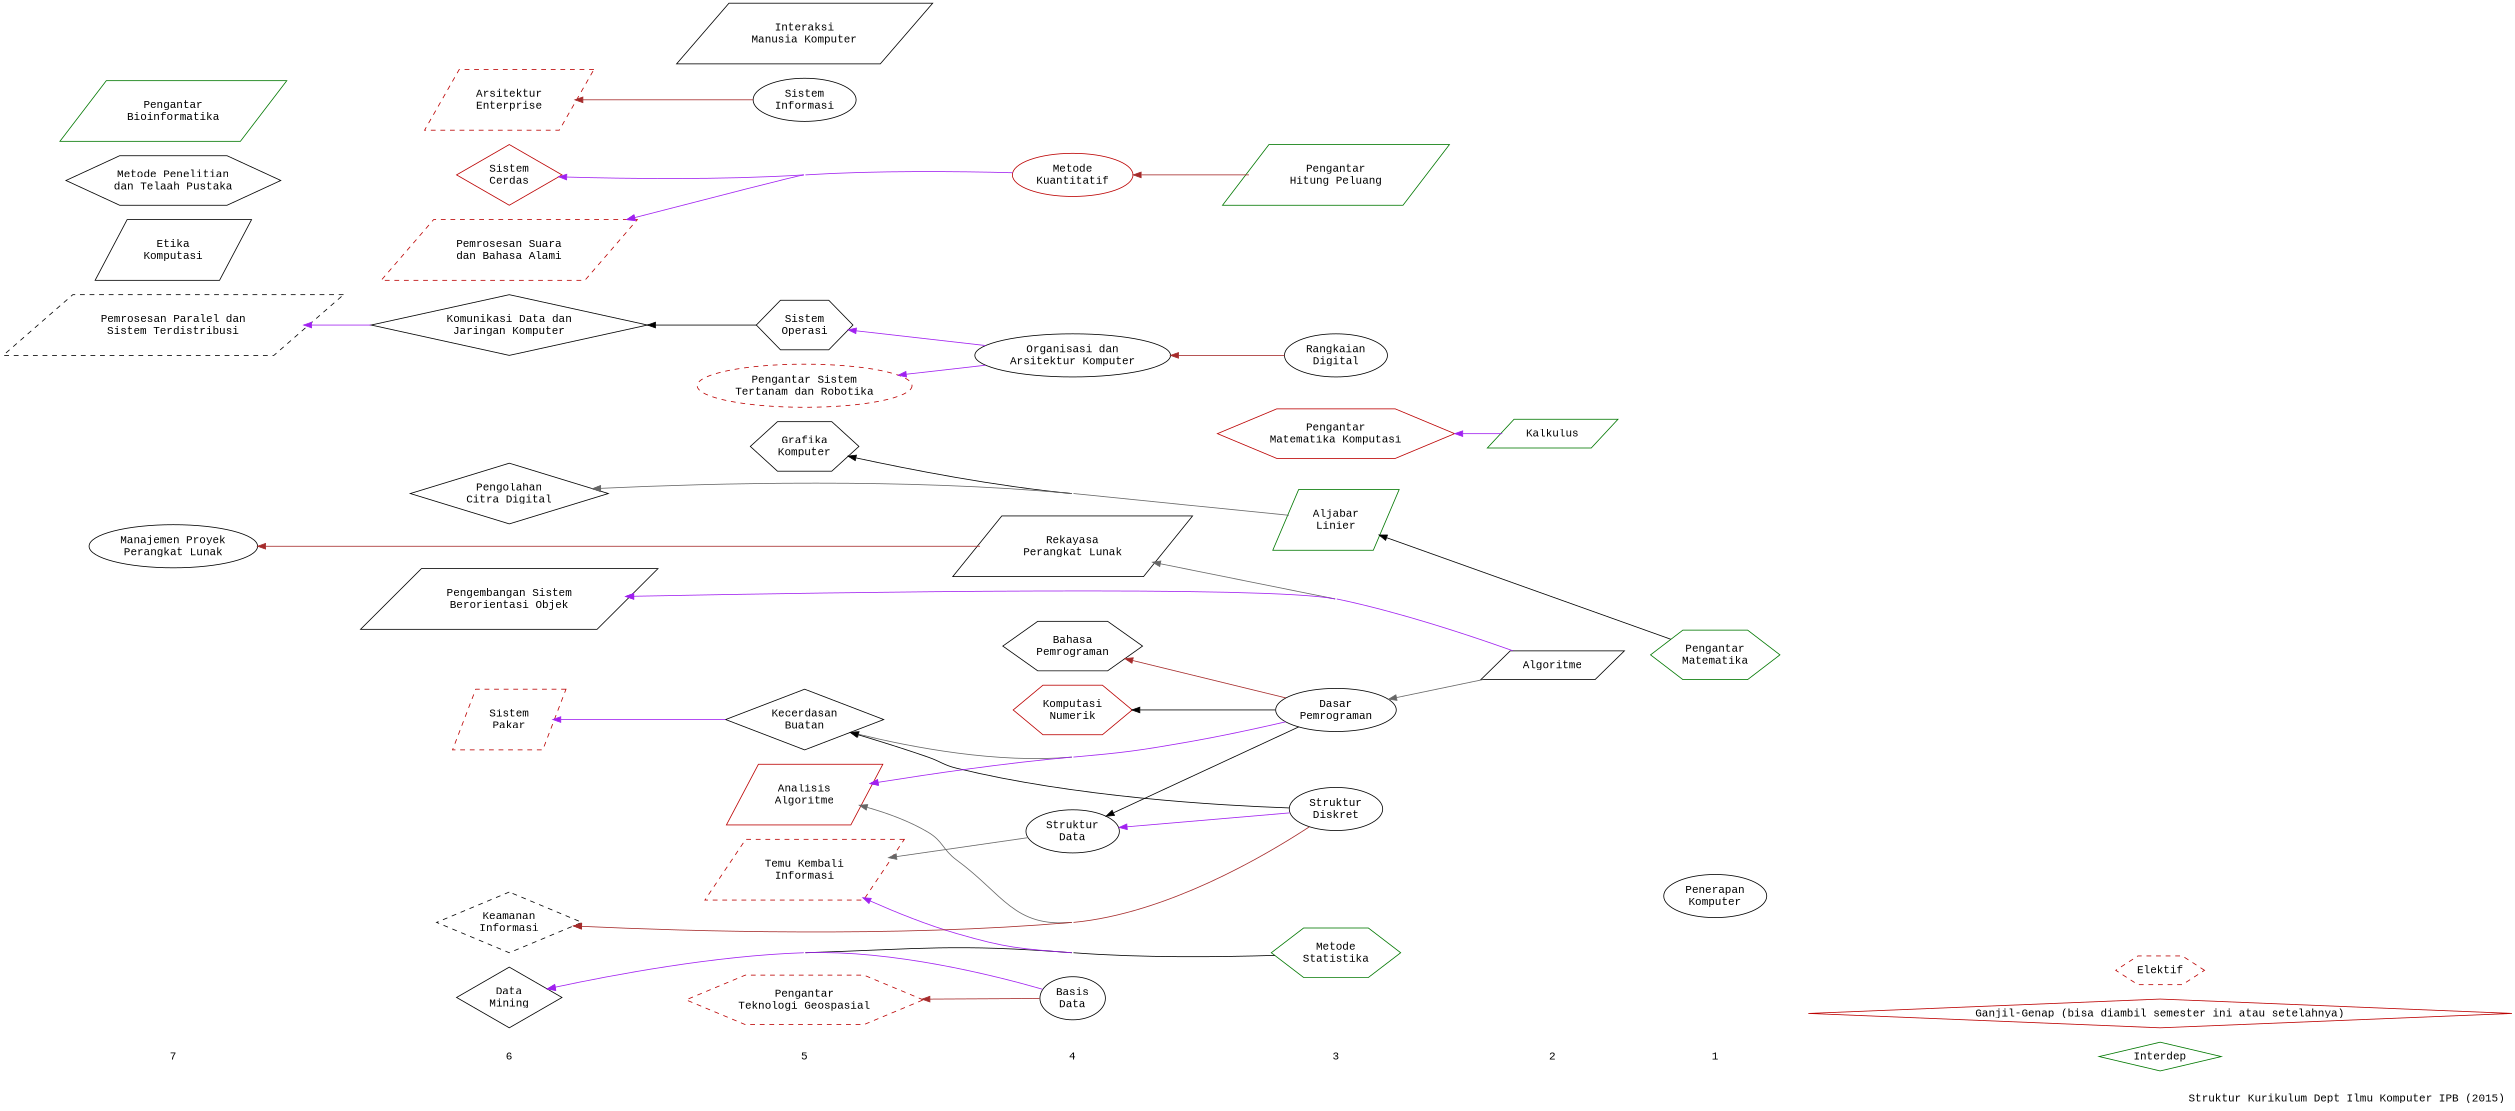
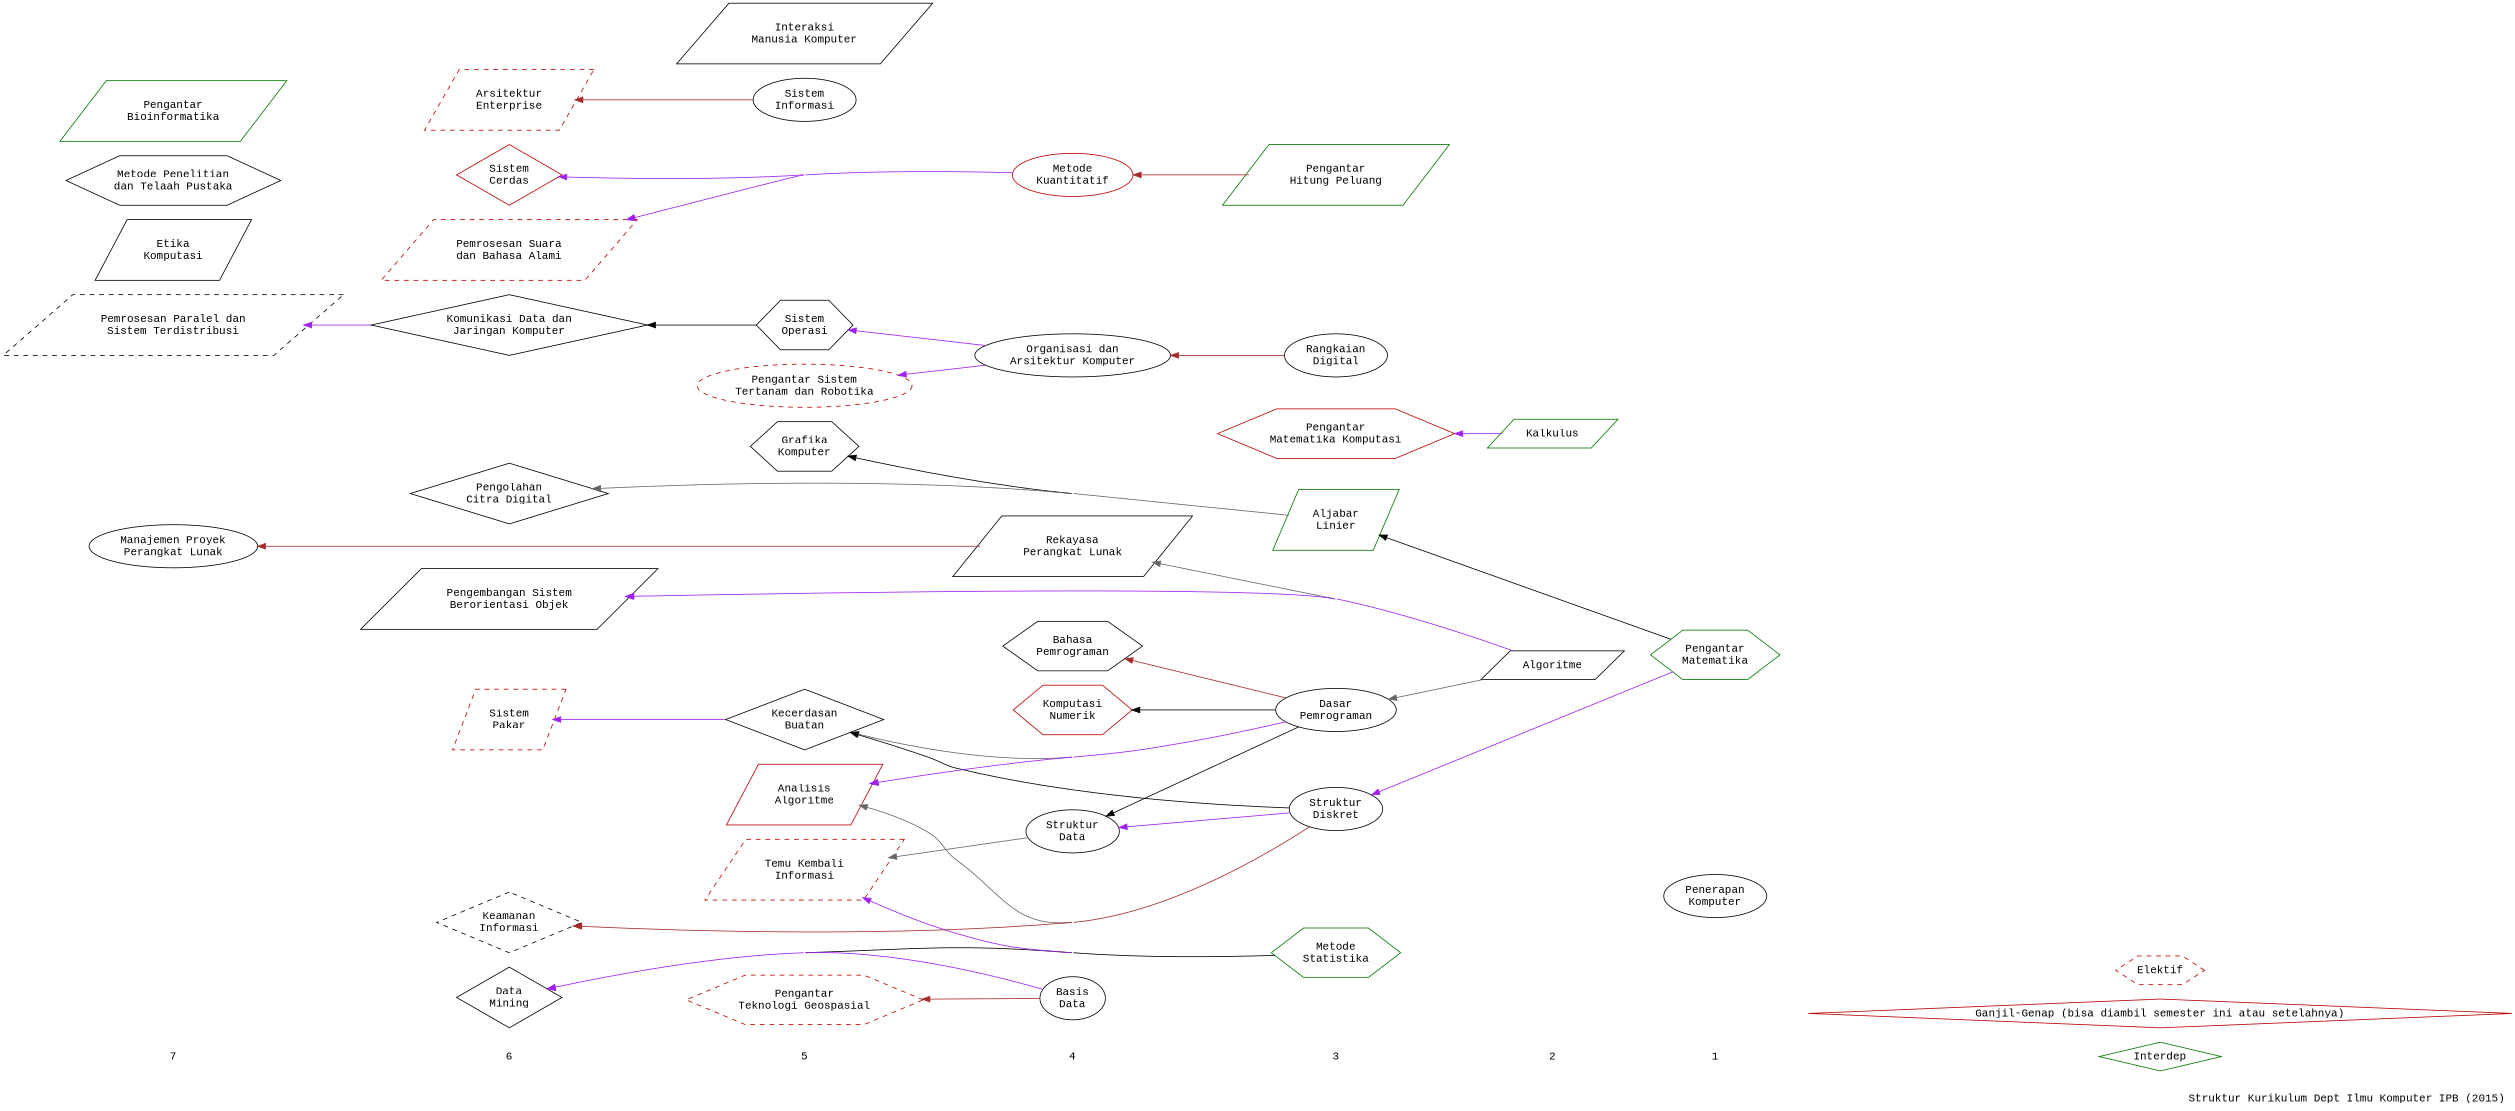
edge "Pengantar Matematika" -> "Struktur Diskret": added
